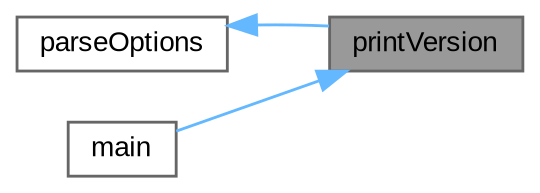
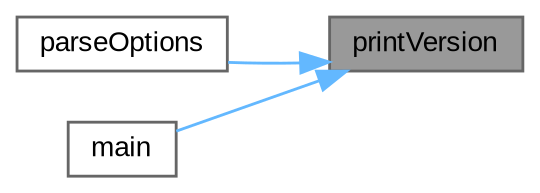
edge "printVersion" -> "parseOptions": reversed
